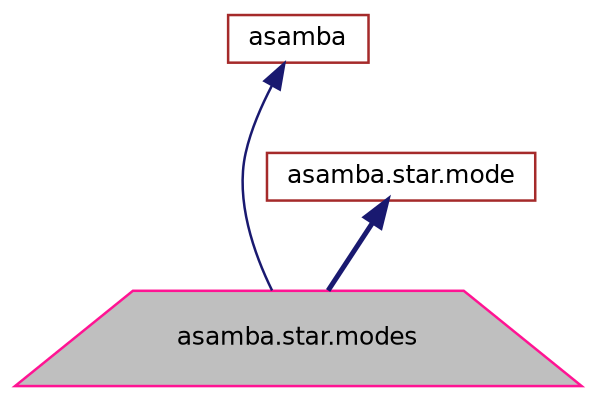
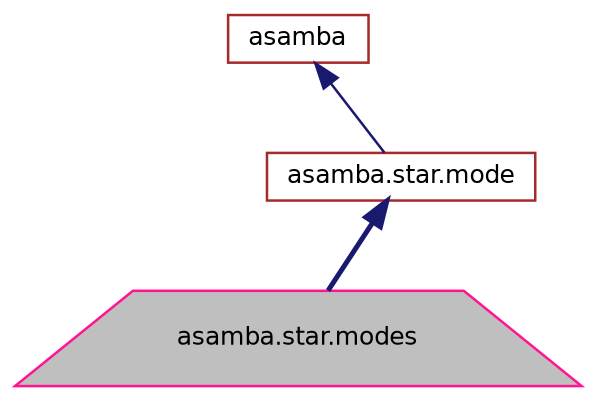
edge "asamba.star.modes" -> "asamba": now "asamba.star.mode" -> "asamba"
